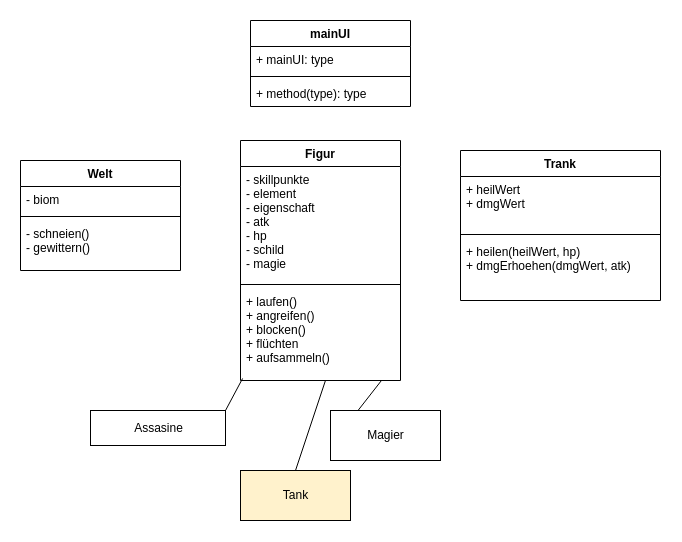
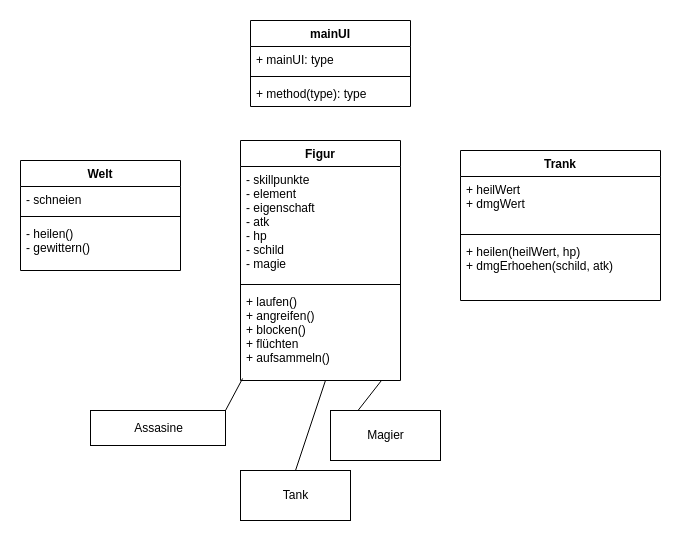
node "- biom": label "- biom" -> "- schneien"
node "- schneien() - gewittern()": label "- schneien() - gewittern()" -> "- heilen() - gewittern()"
node "+ heilen(heilWert, hp) + dmgErhoehen(dmgWert, atk)": label "+ heilen(heilWert, hp) + dmgErhoehen(dmgWert, atk)" -> "+ heilen(heilWert, hp) + dmgErhoehen(schild, atk)"
node "Tank": fillcolor #fff2cc -> #ffffff
